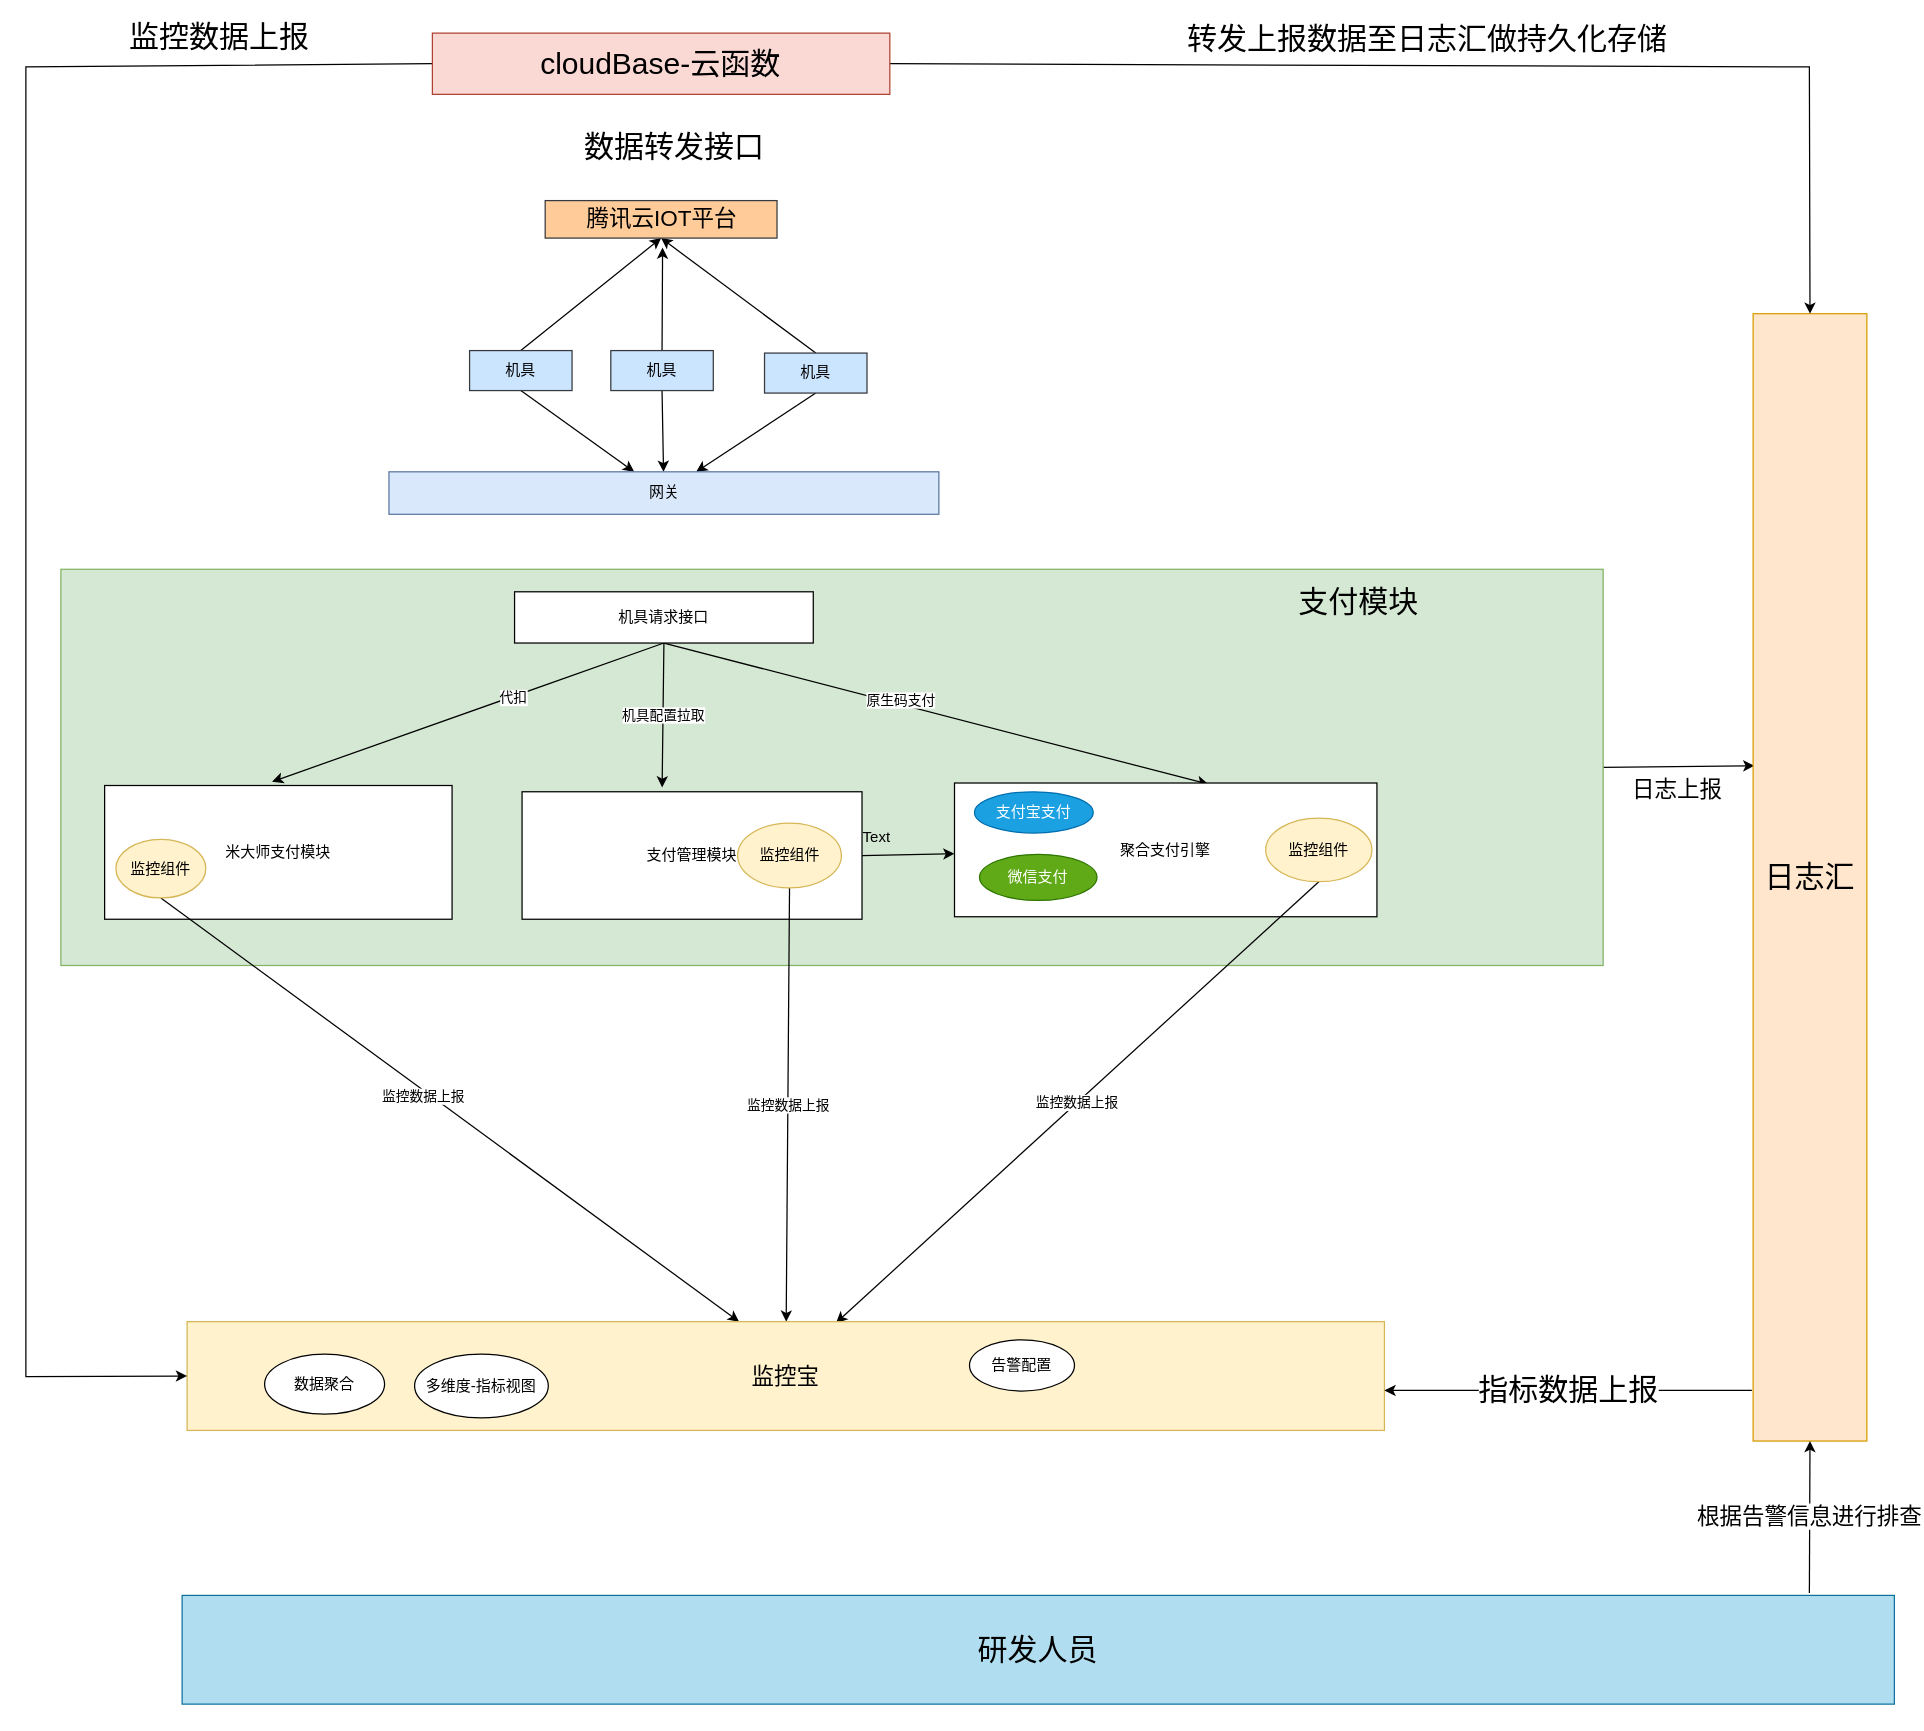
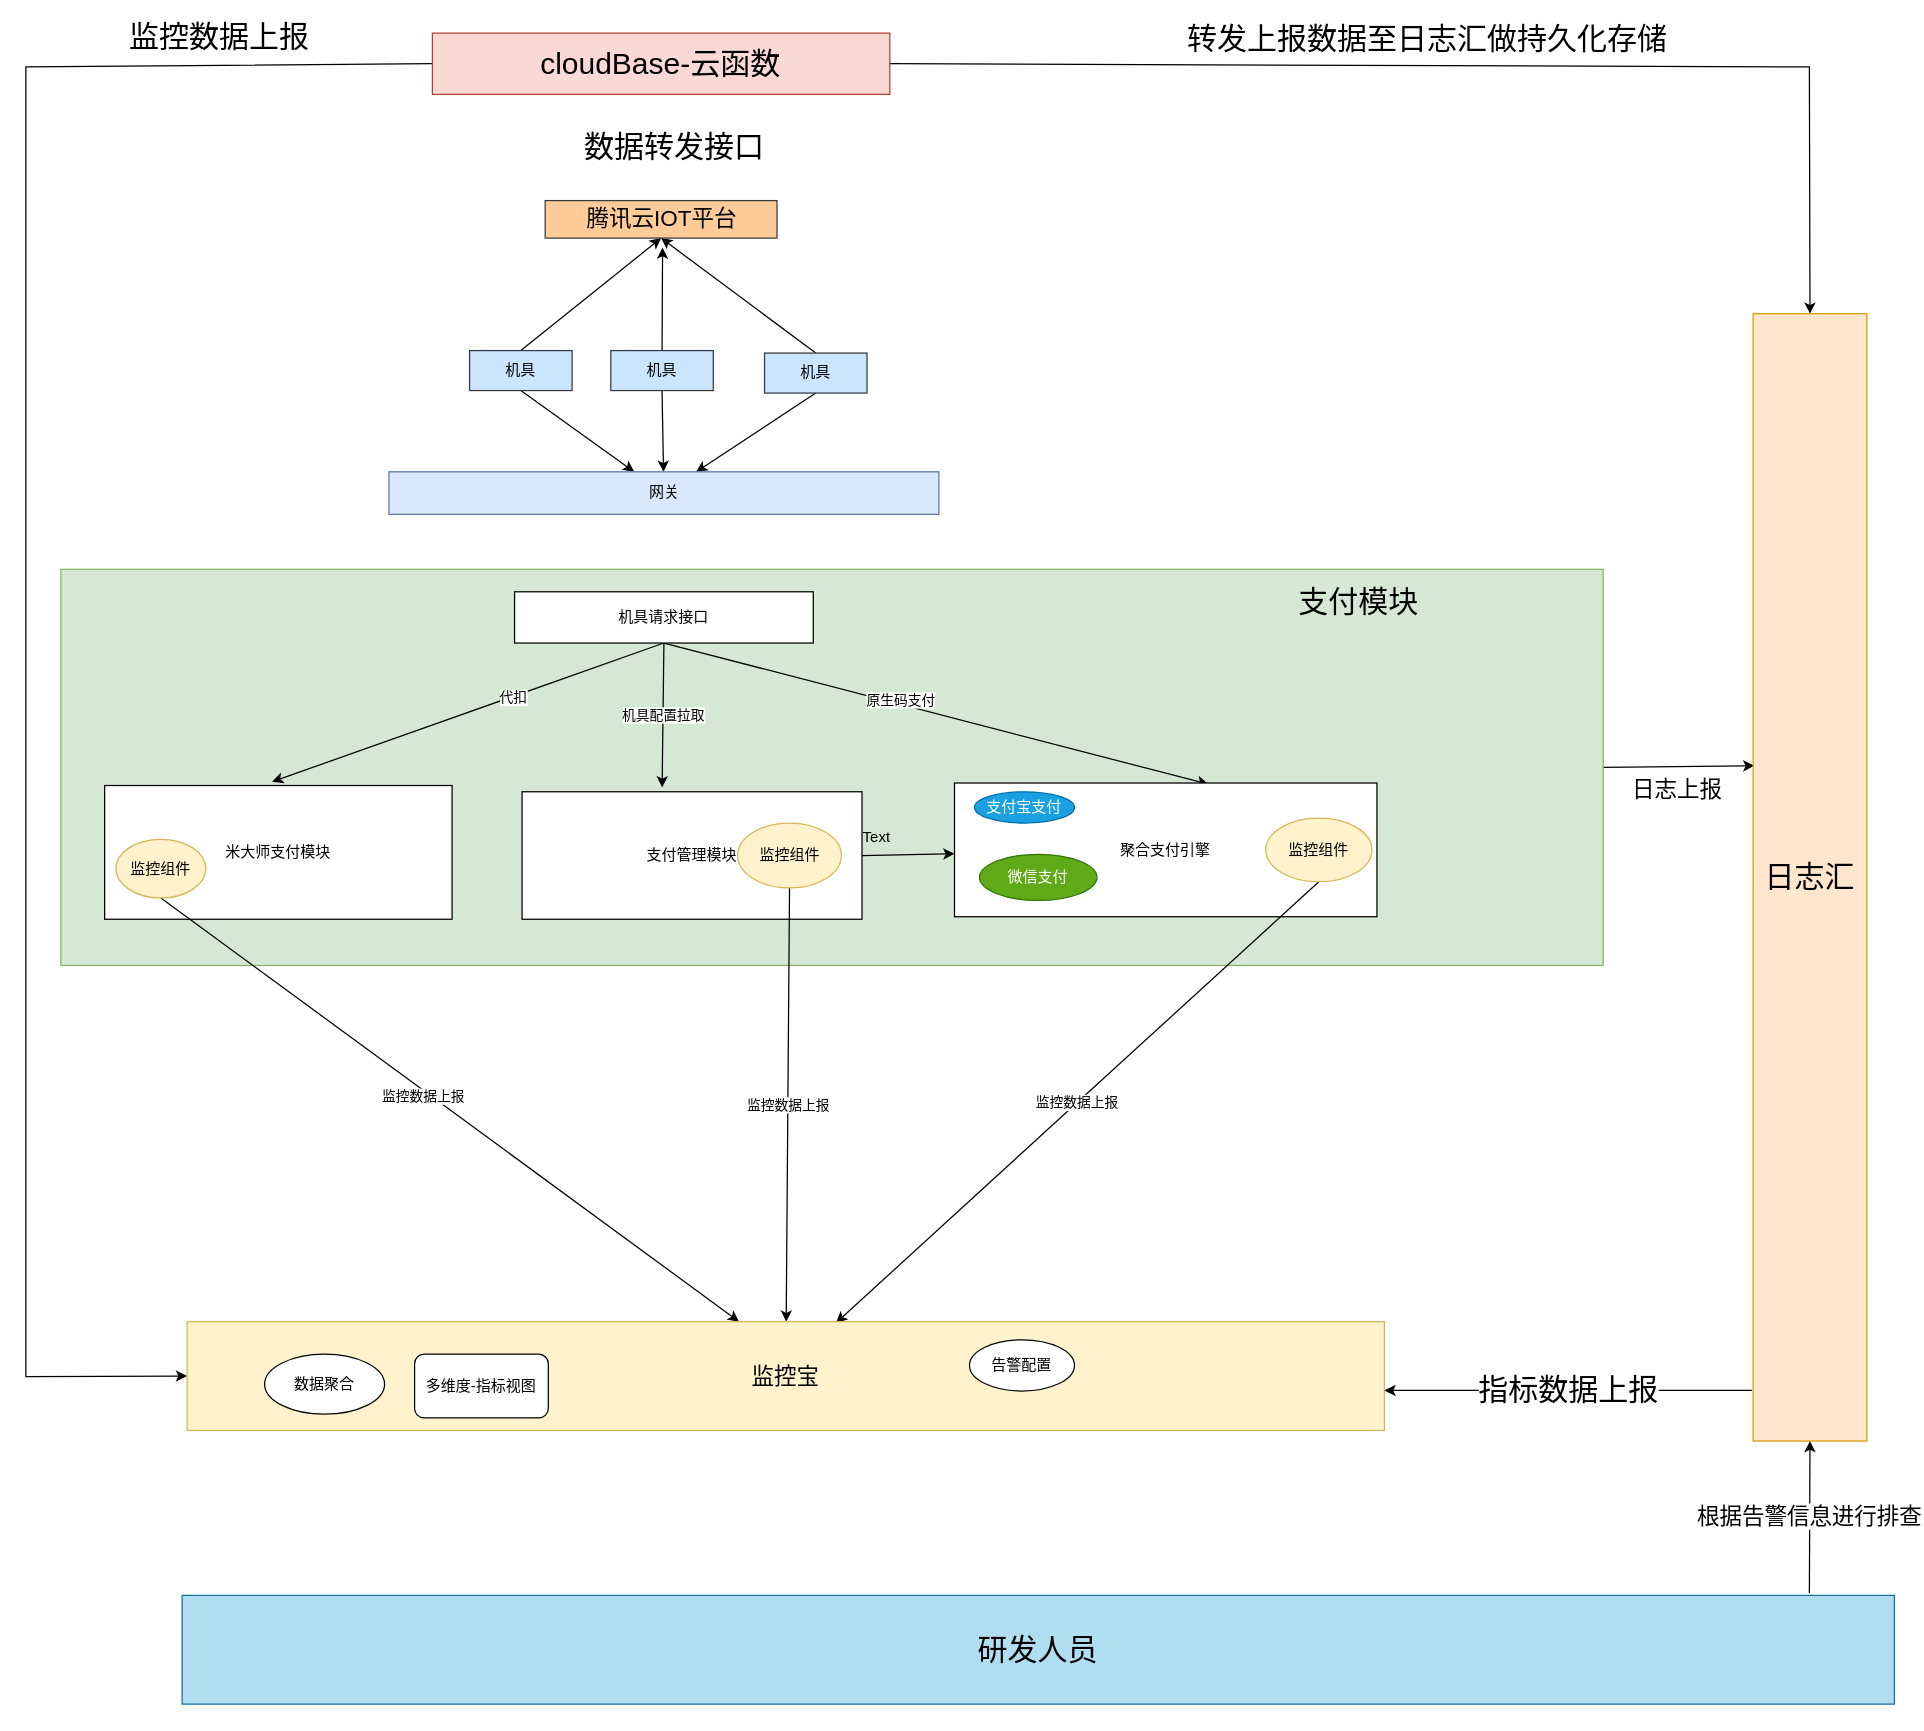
node "支付宝支付": size 119x41 -> 100x31
node "多维度-指标视图": shape ellipse -> rounded rectangle
